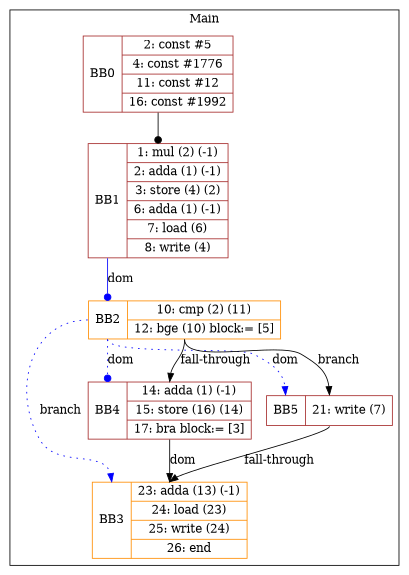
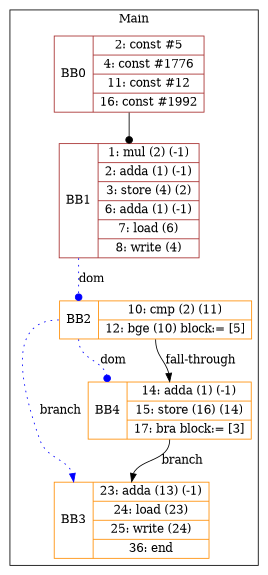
edge "BB1" -> "BB2": style solid -> dotted
node "BB4": color brown -> darkorange
node "BB5": removed
edge "BB4" -> "BB3": label "dom" -> "branch"
node "BB3": text "26: end" -> "36: end"
